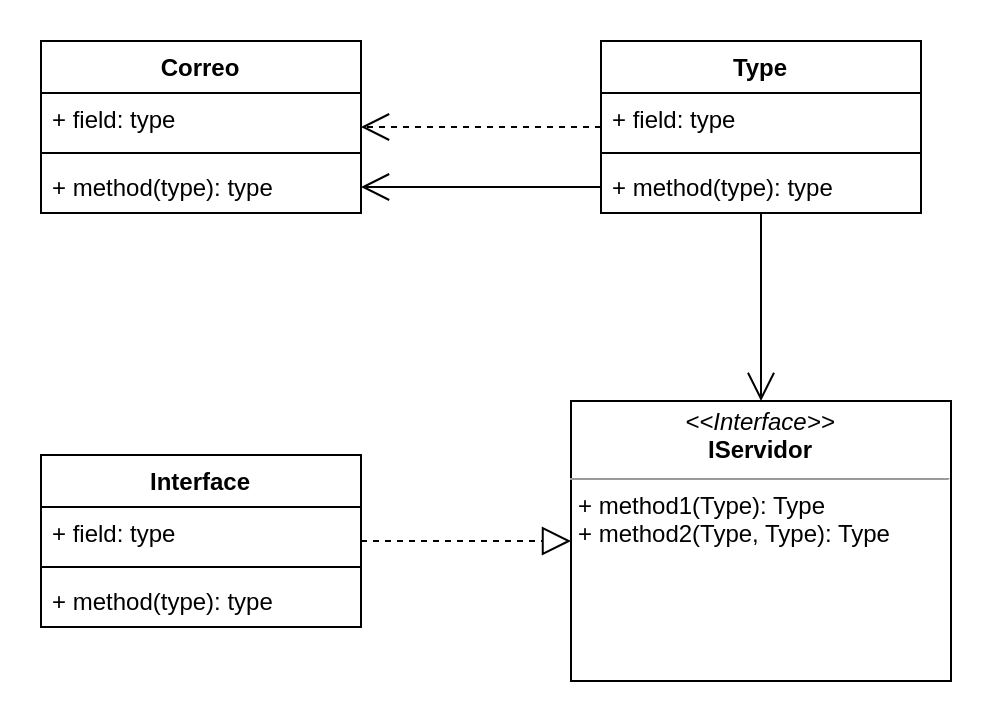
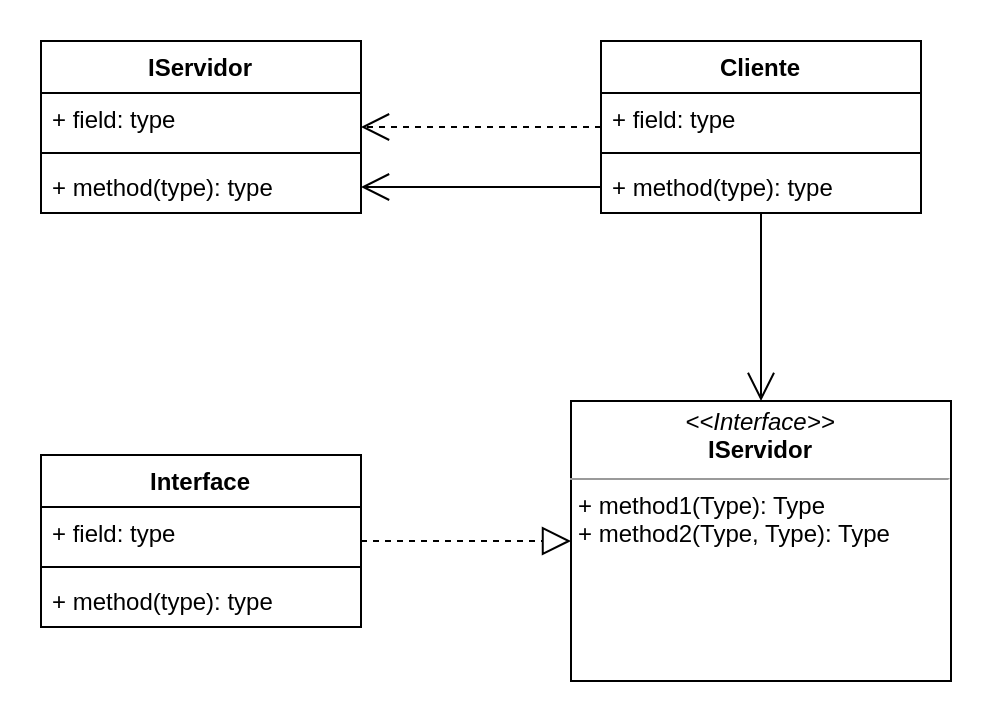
node "Correo": label "Correo" -> "IServidor"
node "Type": label "Type" -> "Cliente"
